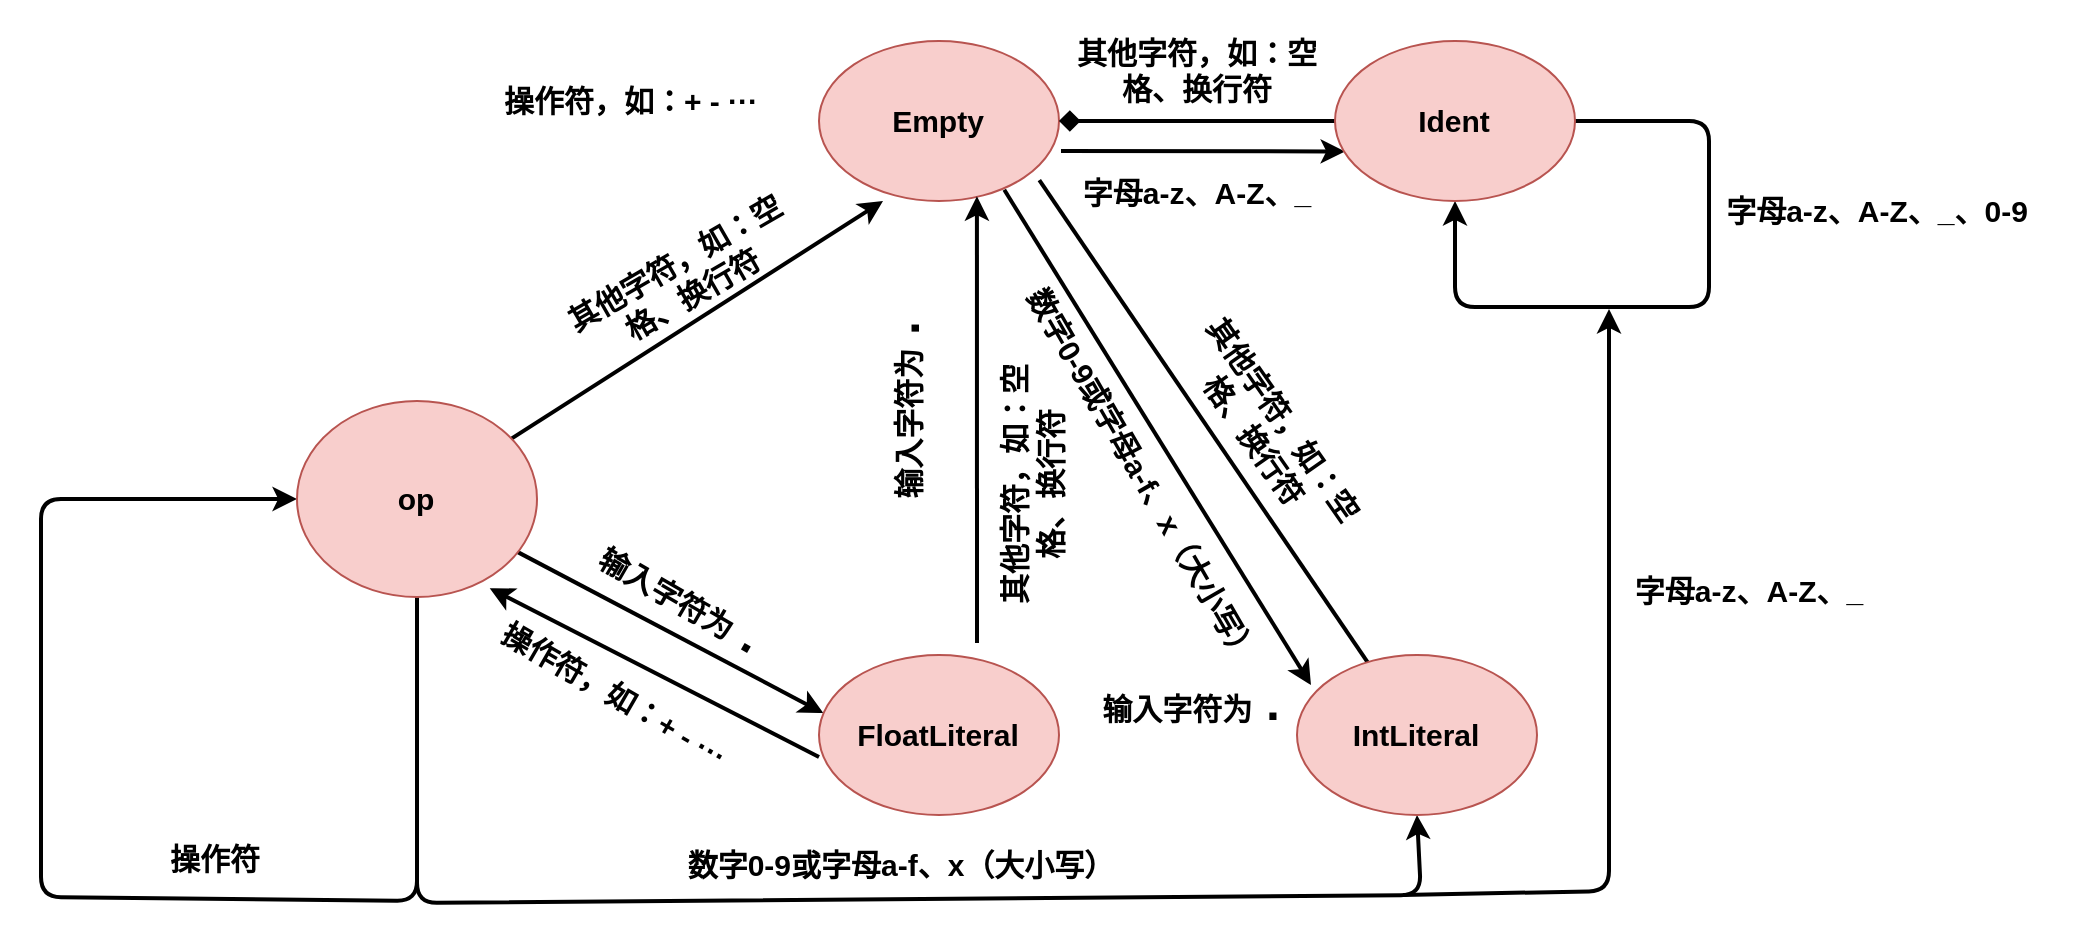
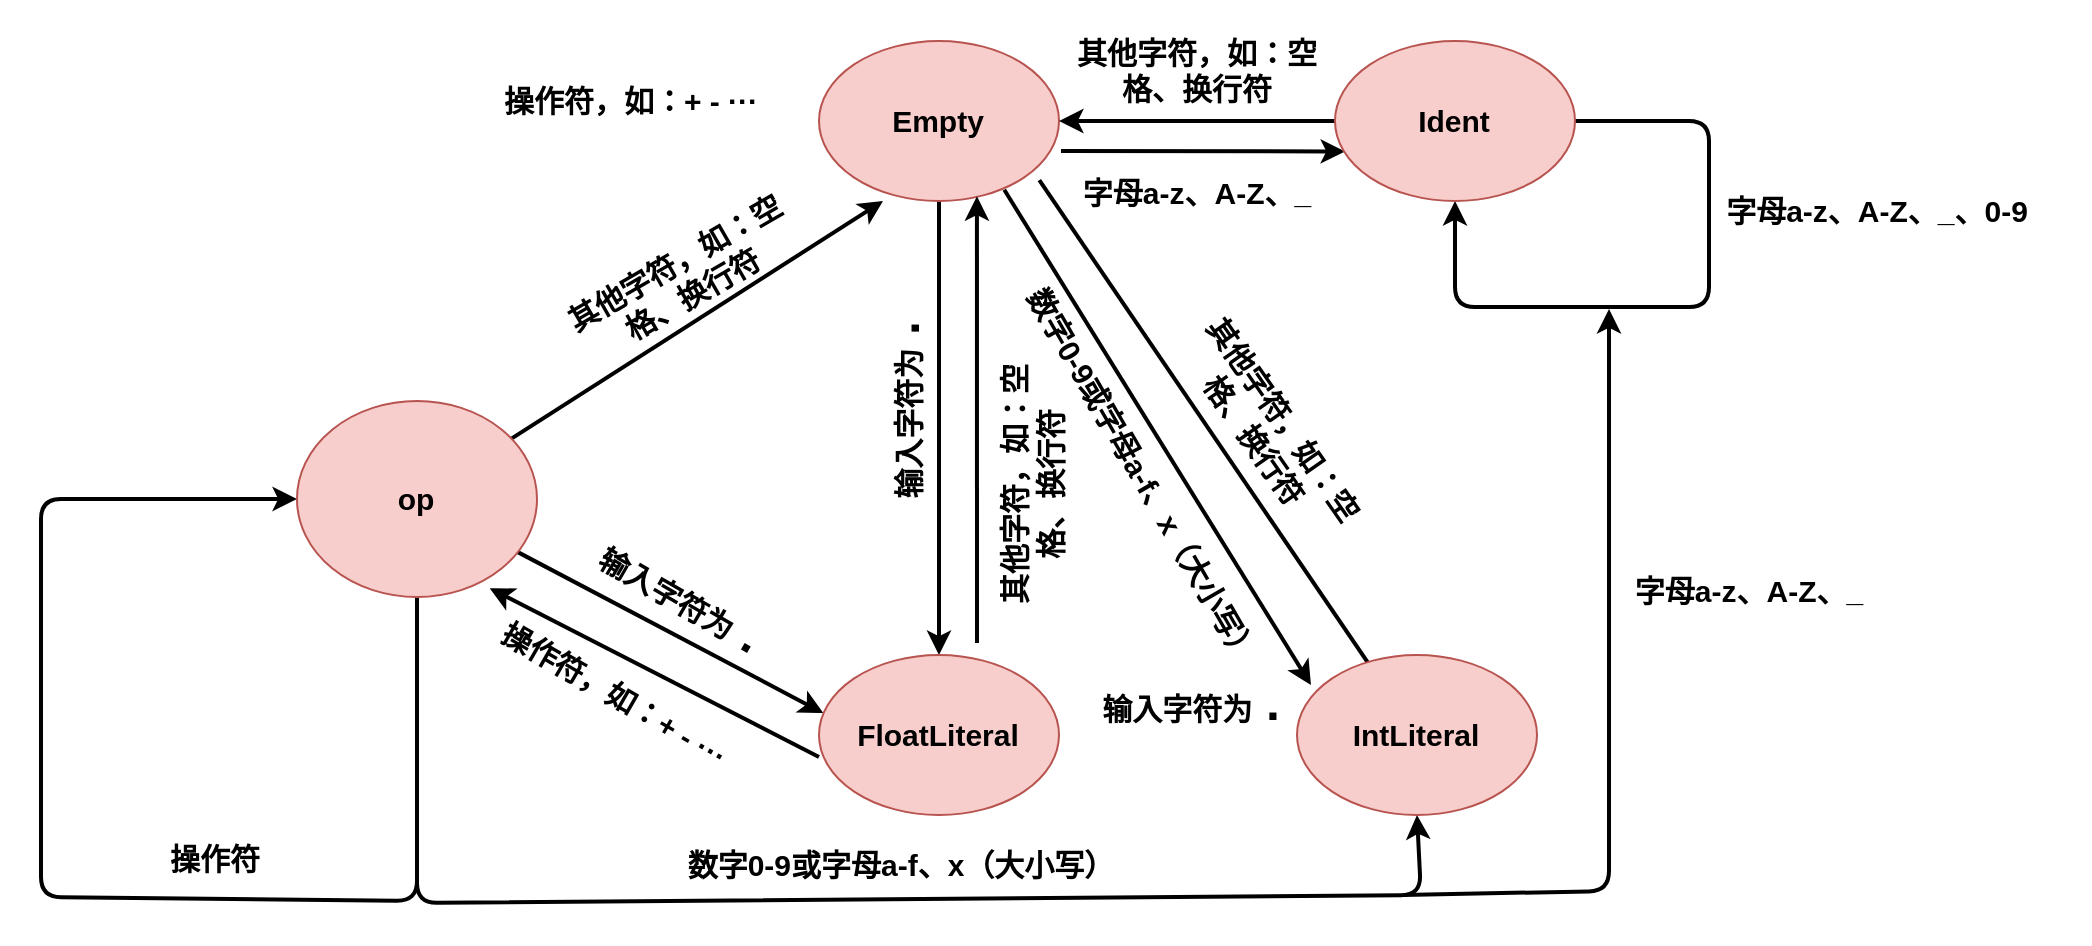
edge "Ident" -> "Empty": arrowhead diamond -> classic
edge "Empty" -> "FloatLiteral": added
